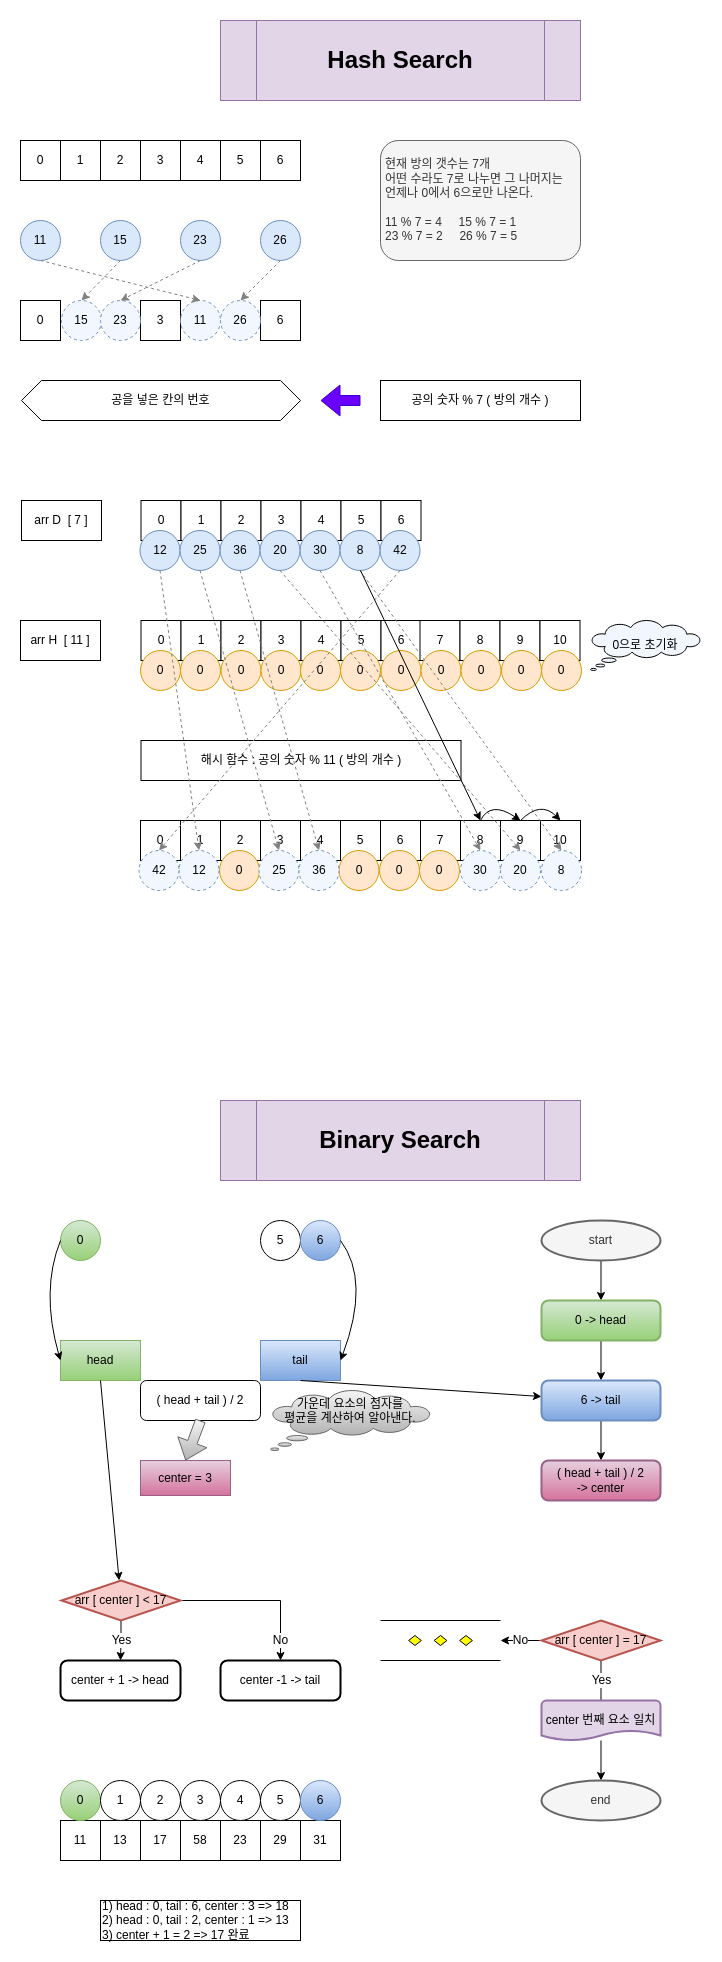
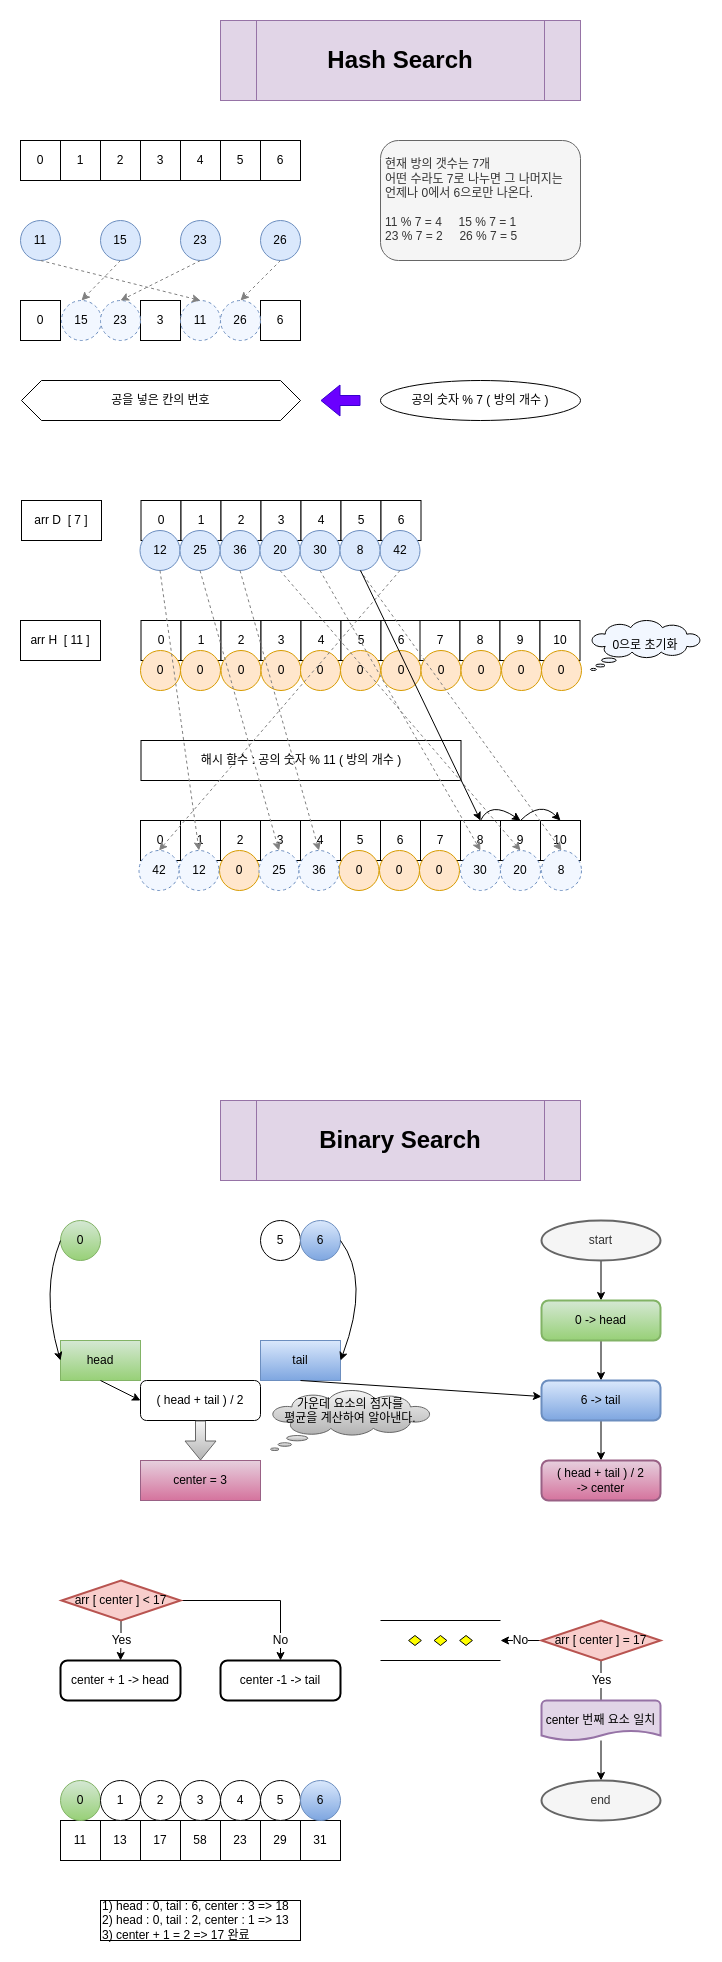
node "공의 숫자 % 7 ( 방의 개수 )": shape rectangle -> ellipse
edge "head" -> "arr [ center ] < 17": now "head" -> "( head + tail ) / 2"
node "center = 3": size 90x35 -> 120x40
